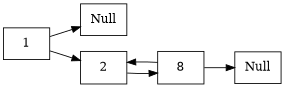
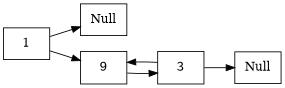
node "2": label "2" -> "9"
node "8": label "8" -> "3"
